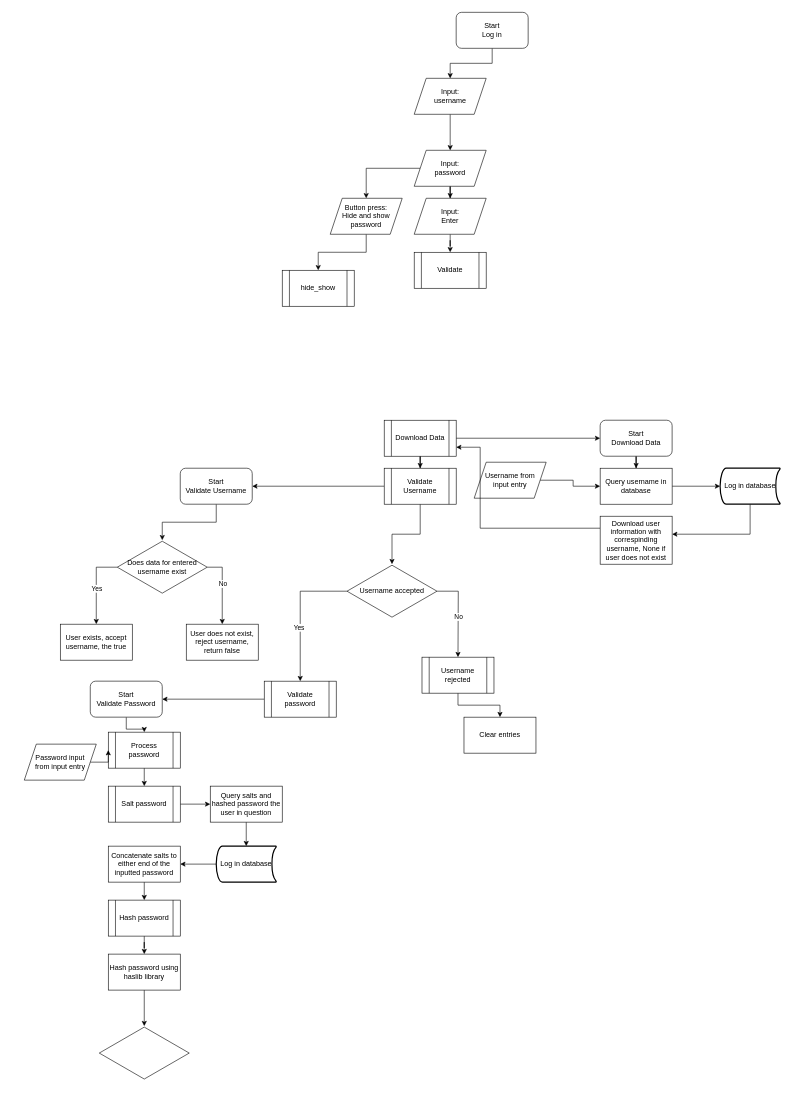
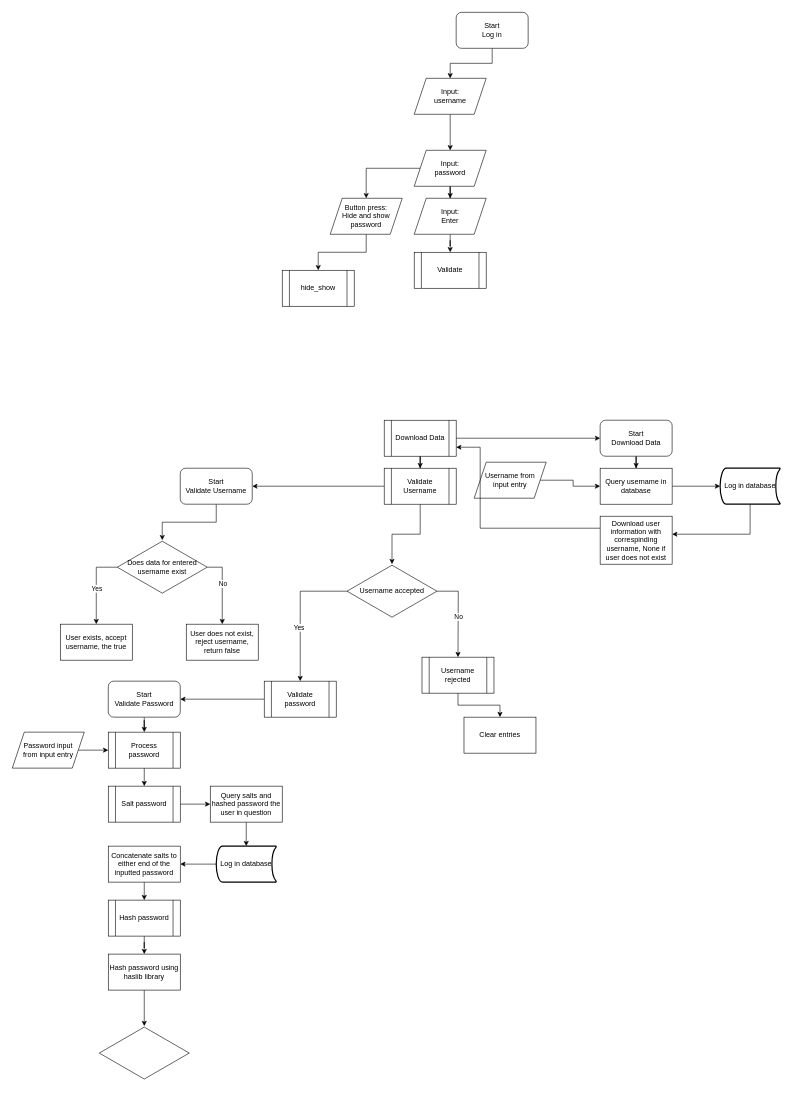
node "Start Validate Password": moved (126, 699) -> (144, 699)
node "Password input from input entry": moved (60, 762) -> (48, 750)
